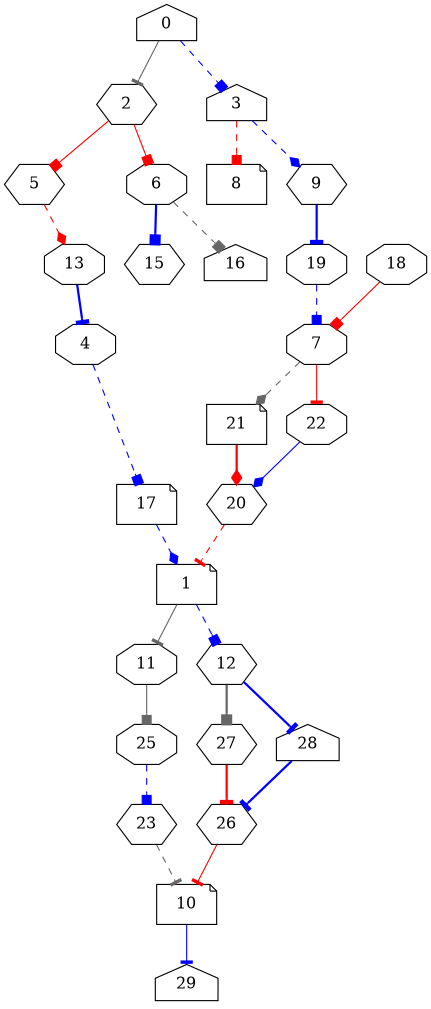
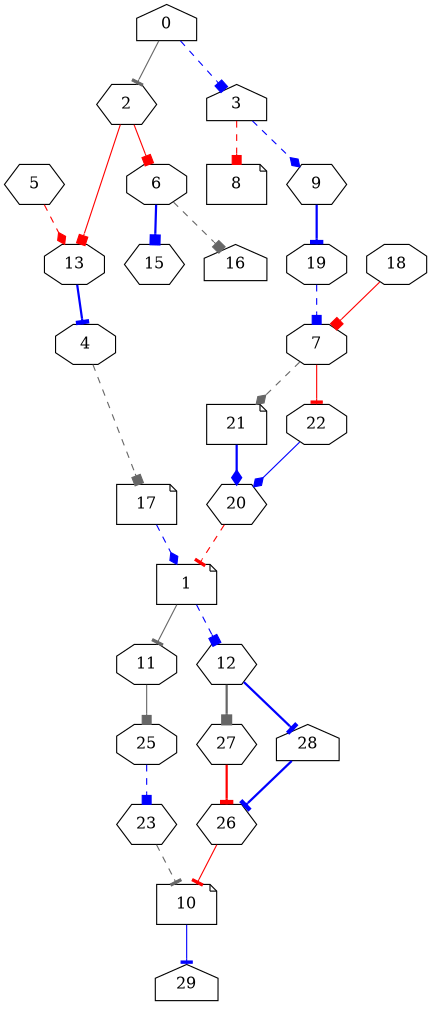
edge "2" -> "5": now "2" -> "13"
edge "4" -> "17": color blue -> gray40
edge "21" -> "20": color red -> blue
